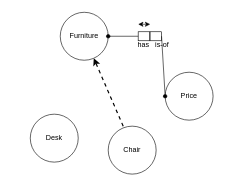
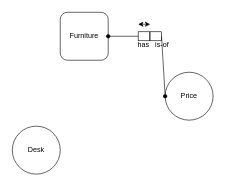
node "Furniture": shape ellipse -> rounded rectangle
edge "Chair" -> "Furniture": removed
node "Desk": moved (54, 138) -> (36, 150)
node "Chair": removed
